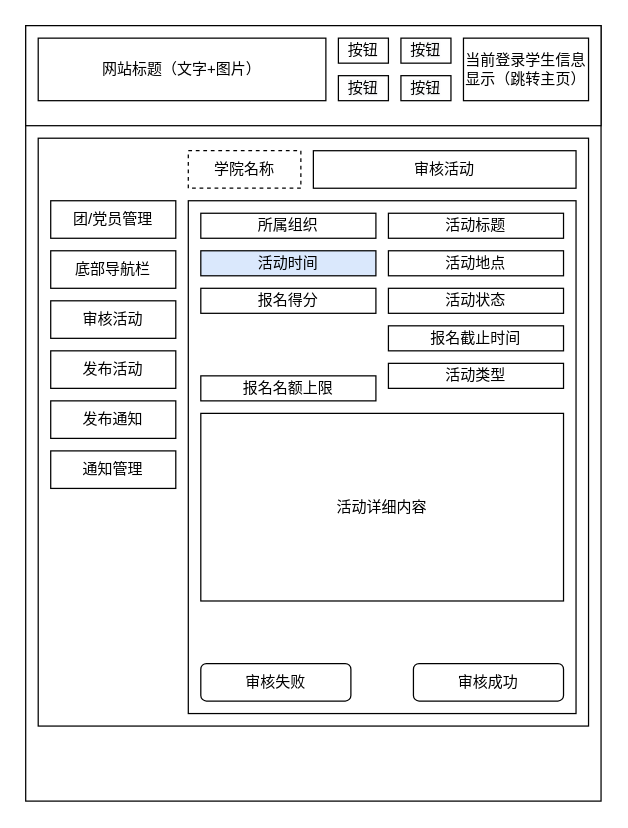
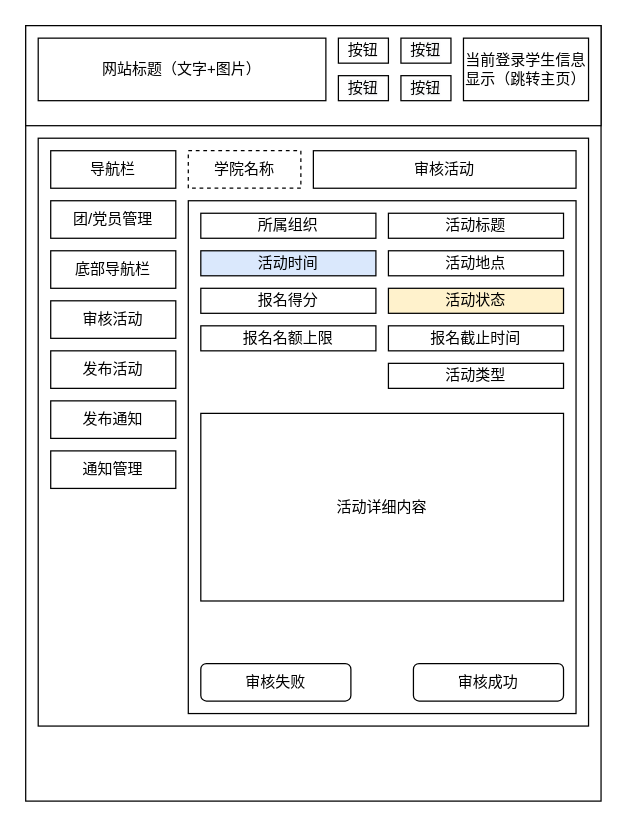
node "导航栏": added
node "活动状态": fillcolor #ffffff -> #fff2cc
node "报名名额上限": moved (288, 388) -> (288, 338)
